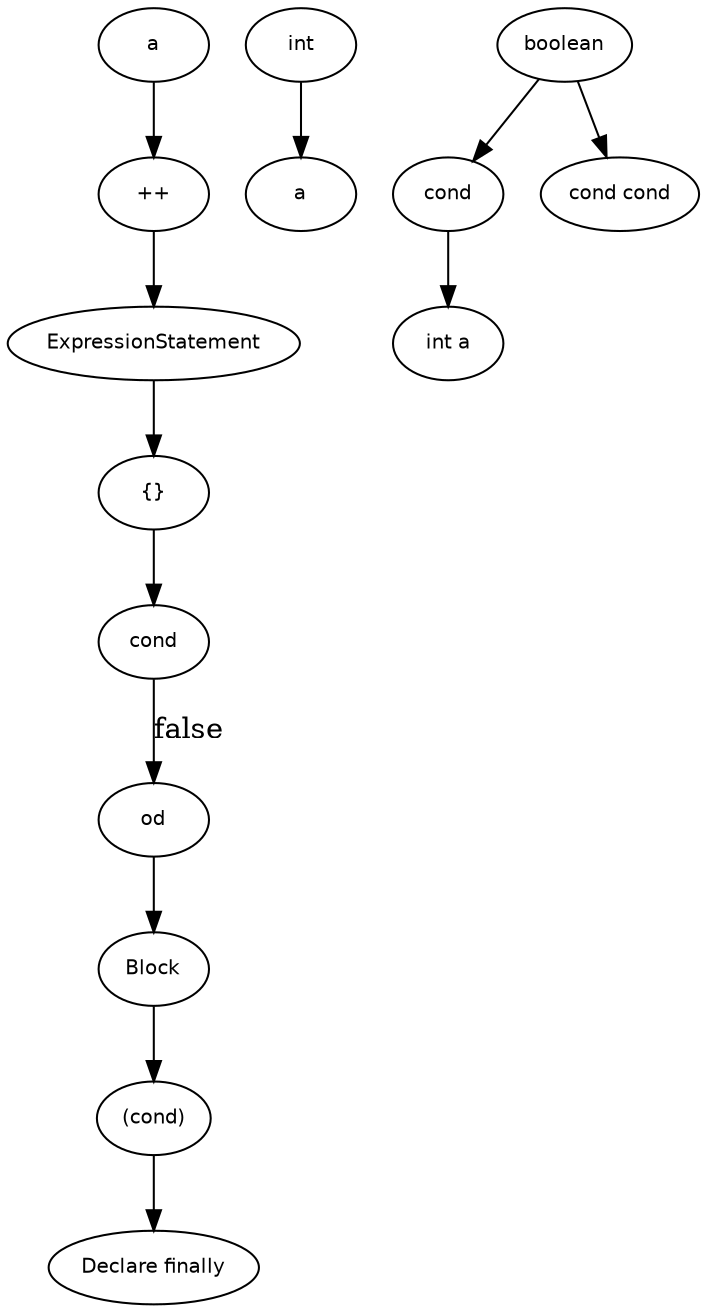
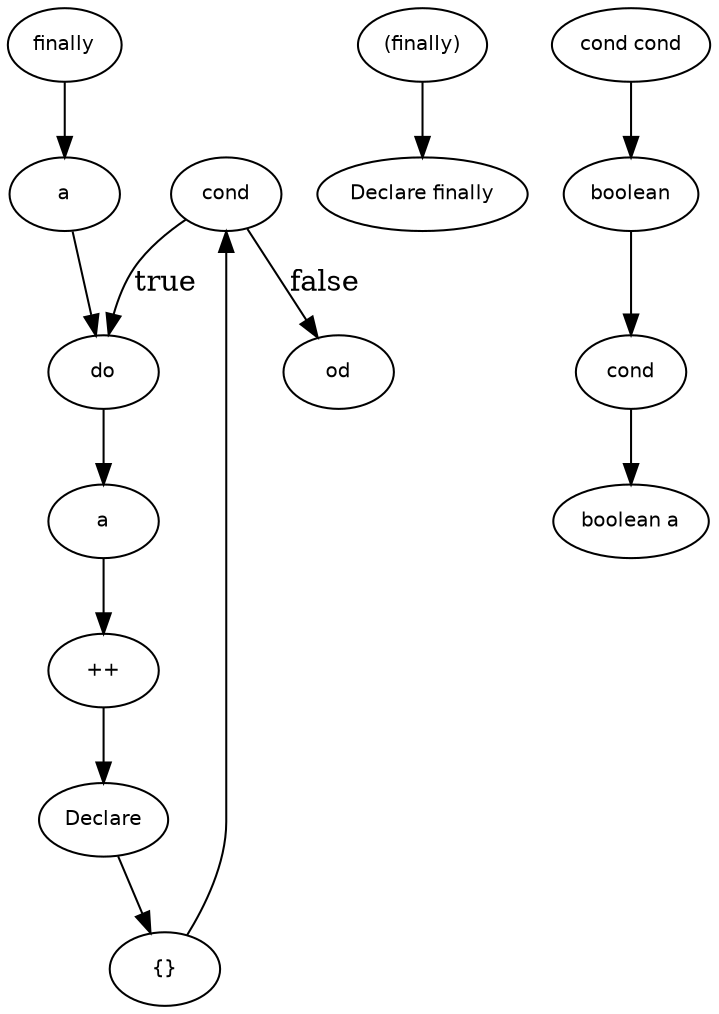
node "int": label "int" -> "finally"
edge "boolean" -> "cond cond": reversed
node "ExpressionStatement": label "ExpressionStatement" -> "Declare"
node "int a": label "int a" -> "boolean a"
node "do": added
node "Block": removed
node "(cond)": label "(cond)" -> "(finally)"
